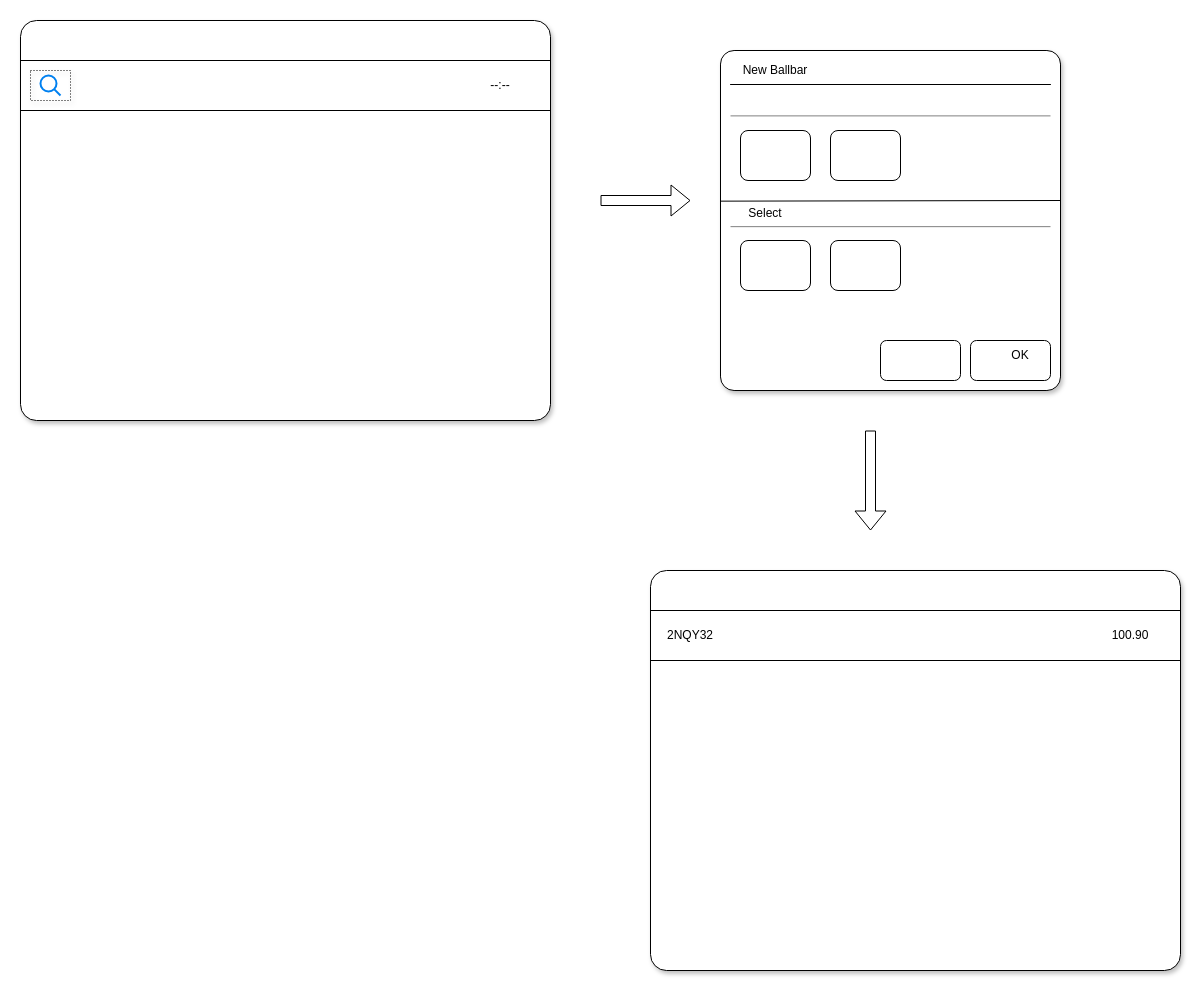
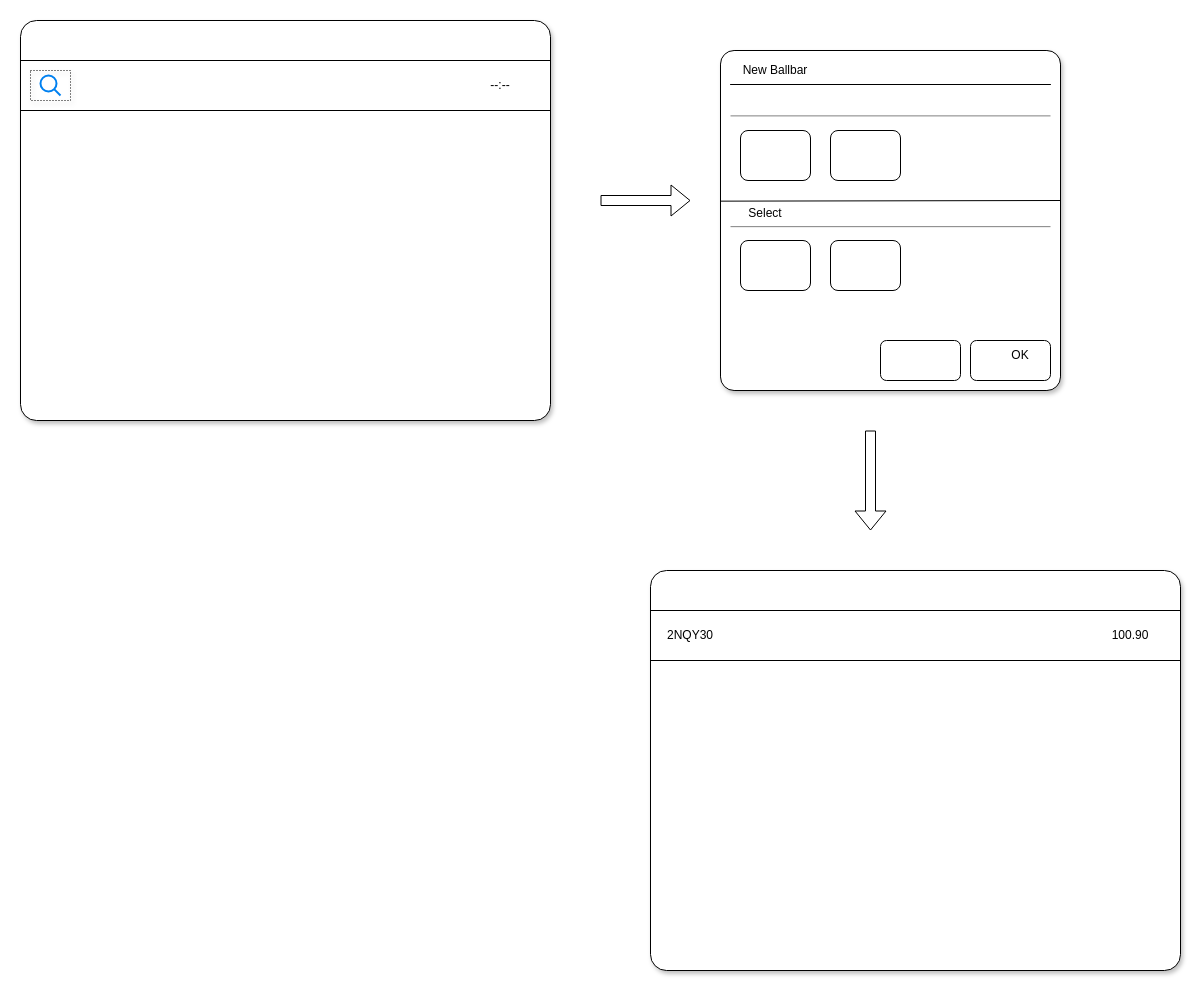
node "2NQY32": label "2NQY32" -> "2NQY30"
